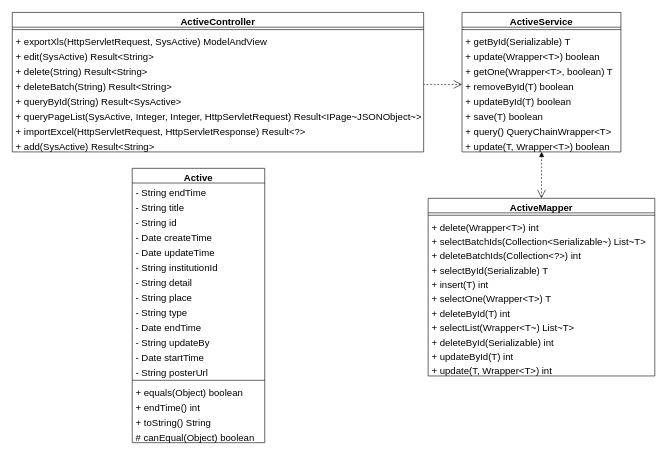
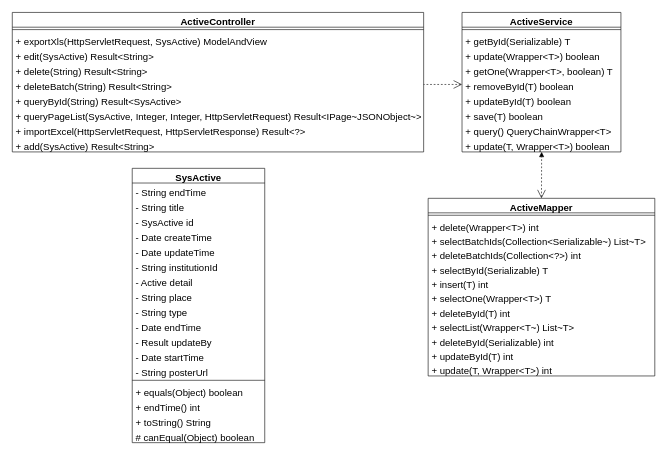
node "Active": label "Active" -> "SysActive"
node "- String id": label "- String id" -> "- SysActive id"
node "- String detail": label "- String detail" -> "- Active detail"
node "- String updateBy": label "- String updateBy" -> "- Result updateBy"
